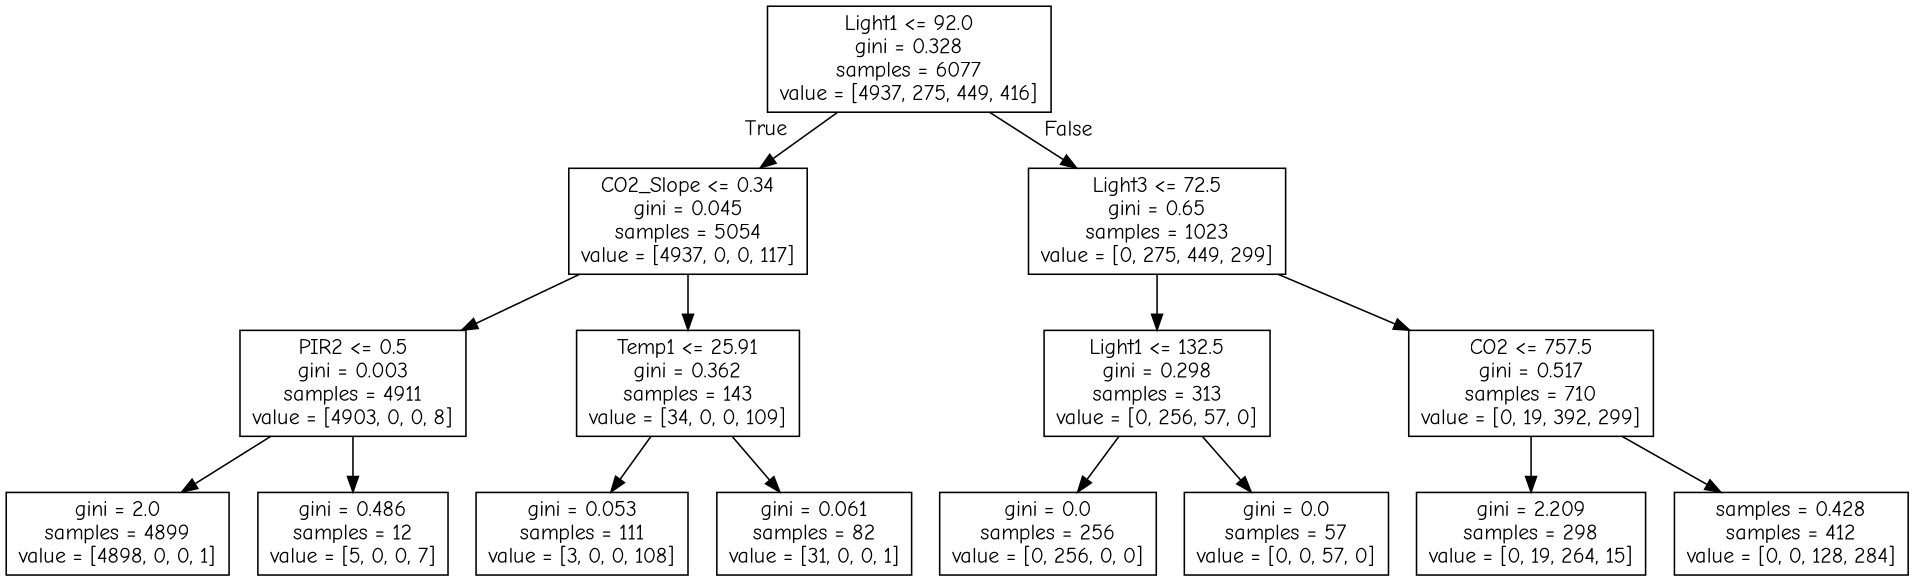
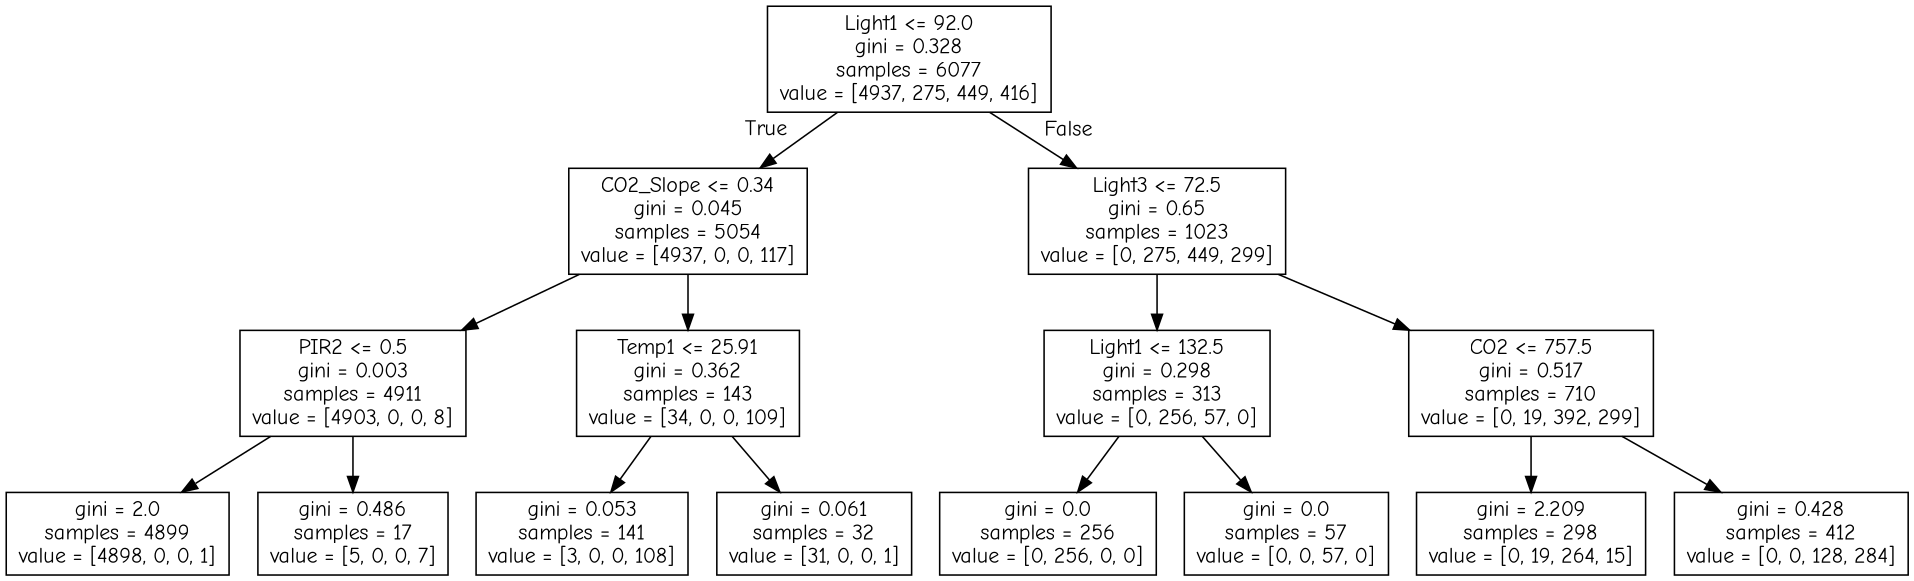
node "gini = 0.486 samples = 12 value = [5, 0, 0, 7]": label "gini = 0.486 samples = 12 value = [5, 0, 0, 7]" -> "gini = 0.486 samples = 17 value = [5, 0, 0, 7]"
node "gini = 0.053 samples = 111 value = [3, 0, 0, 108]": label "gini = 0.053 samples = 111 value = [3, 0, 0, 108]" -> "gini = 0.053 samples = 141 value = [3, 0, 0, 108]"
node "gini = 0.061 samples = 82 value = [31, 0, 0, 1]": label "gini = 0.061 samples = 82 value = [31, 0, 0, 1]" -> "gini = 0.061 samples = 32 value = [31, 0, 0, 1]"
node "samples = 0.428 samples = 412 value = [0, 0, 128, 284]": label "samples = 0.428 samples = 412 value = [0, 0, 128, 284]" -> "gini = 0.428 samples = 412 value = [0, 0, 128, 284]"
